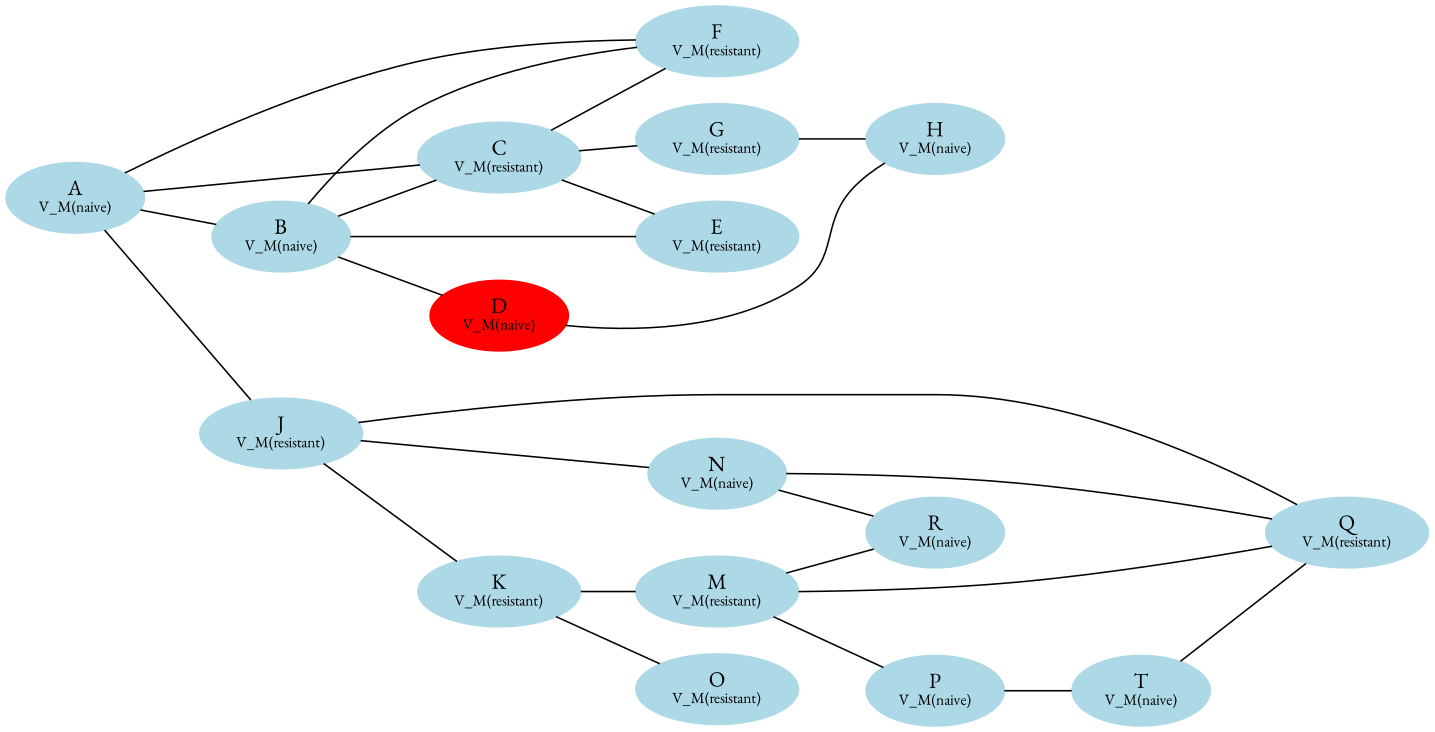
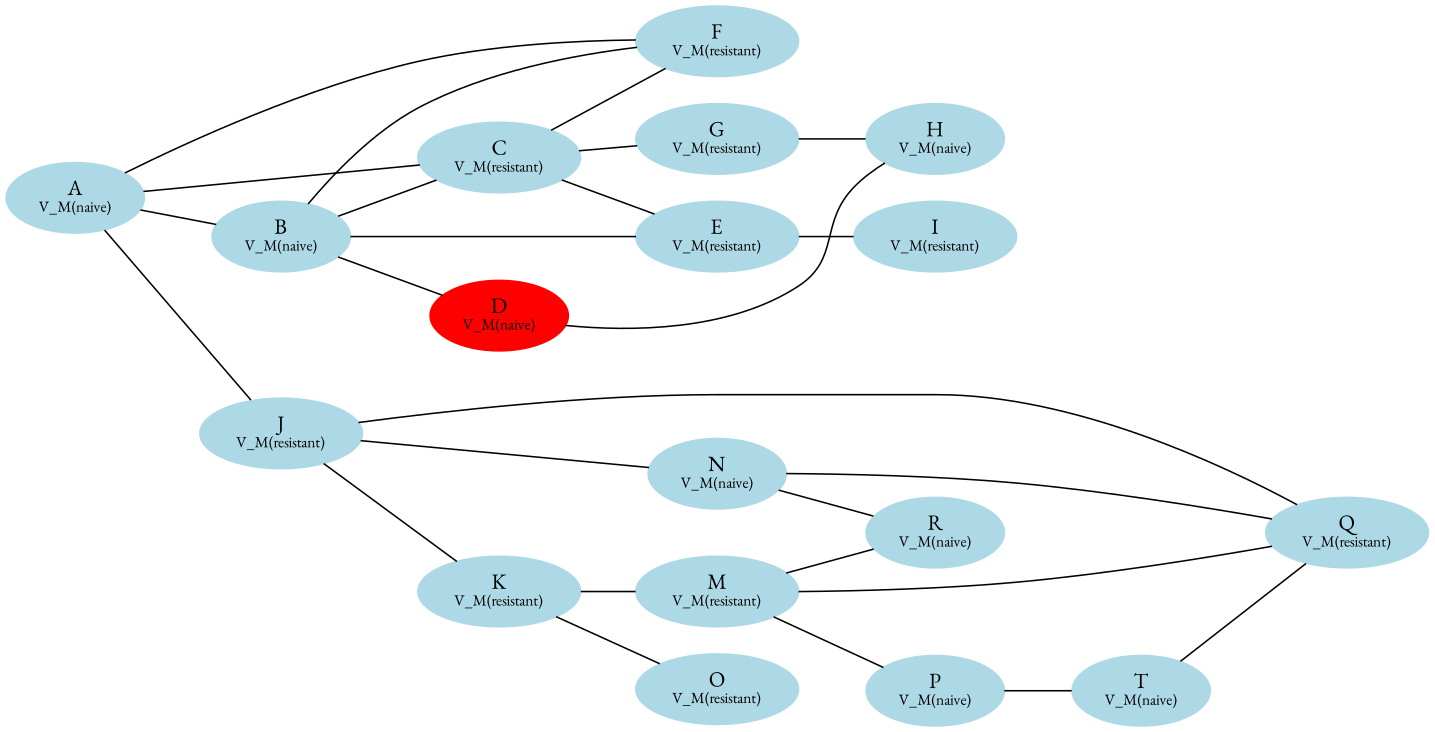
node "I": added
